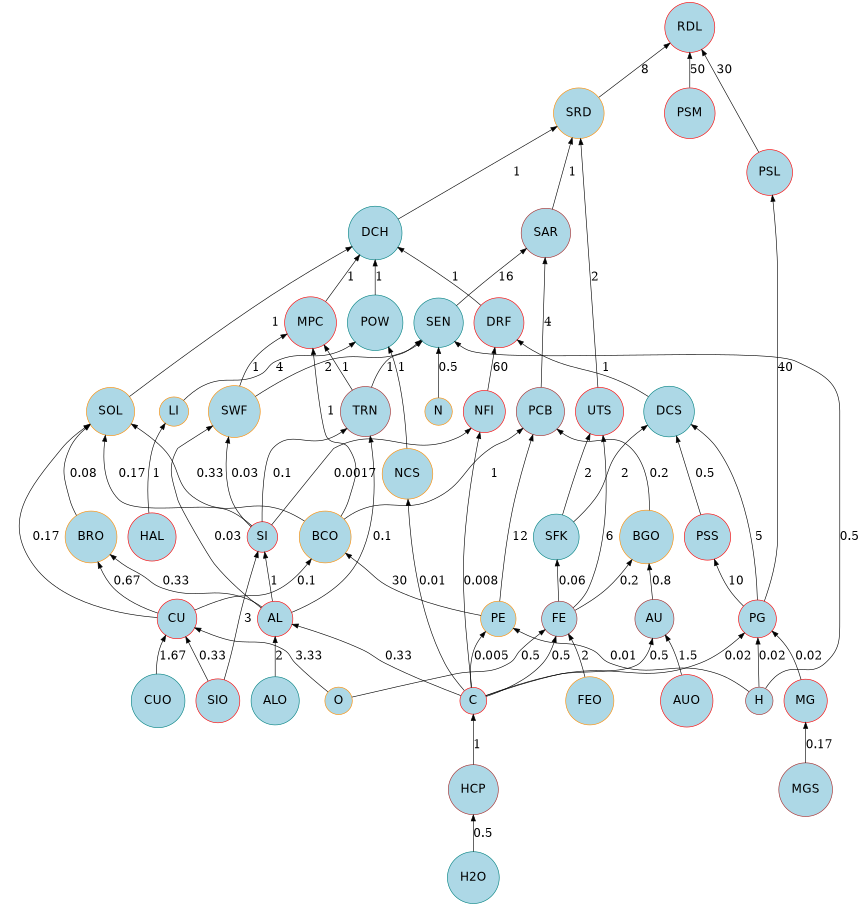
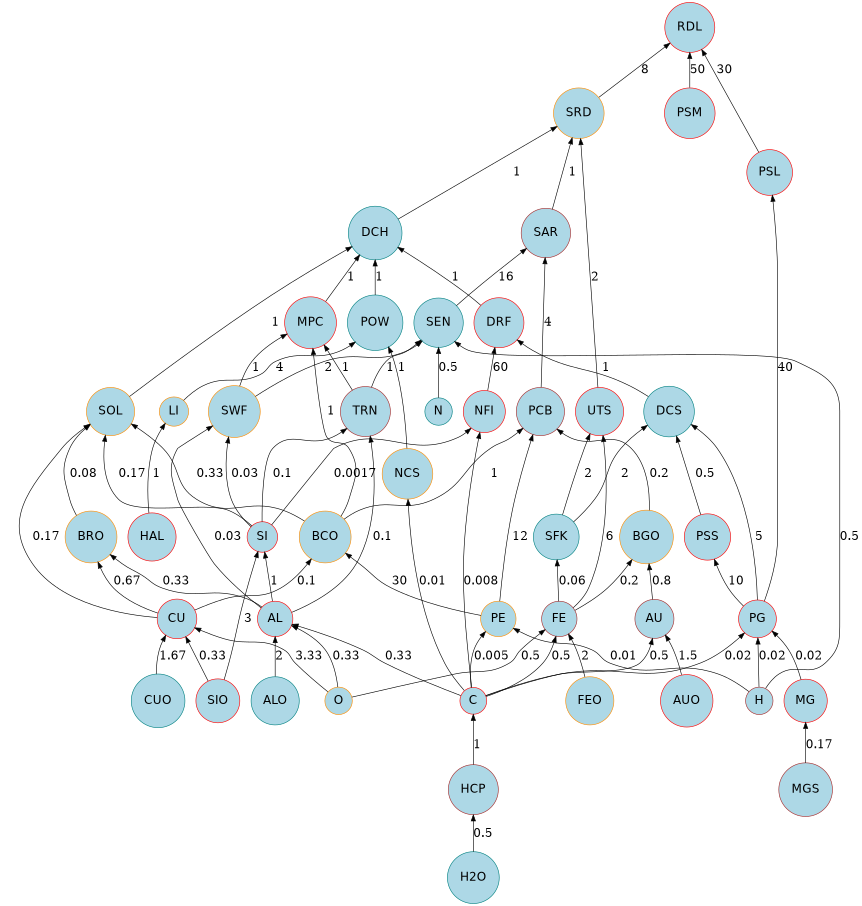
node "N": color darkorange -> teal
edge "AL" -- "O": added, label "0.33"
